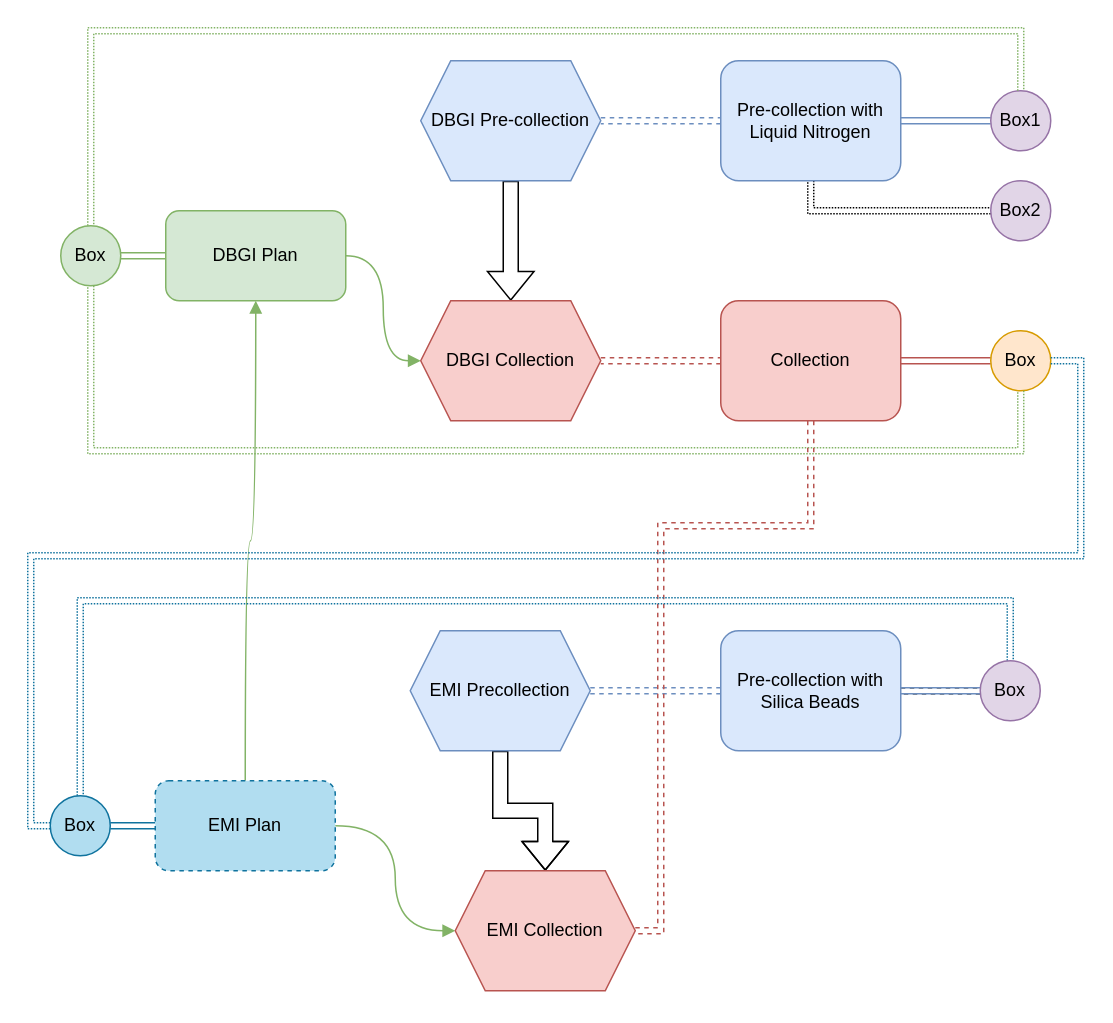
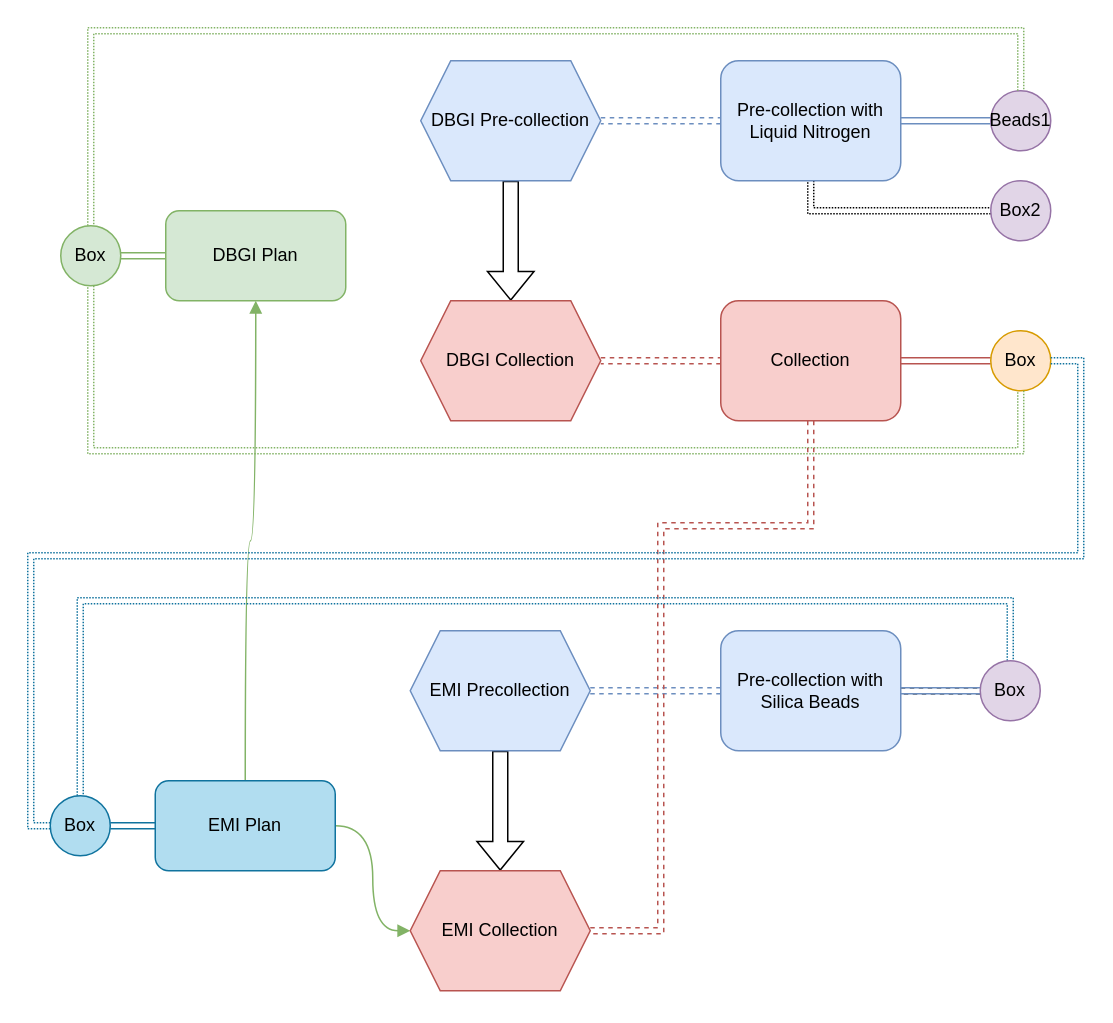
node "Box1": label "Box1" -> "Beads1"
edge "DBGI Plan" -> "DBGI Collection": removed
node "EMI Plan": style dashed -> solid
node "EMI Collection": moved (545, 931) -> (500, 931)
